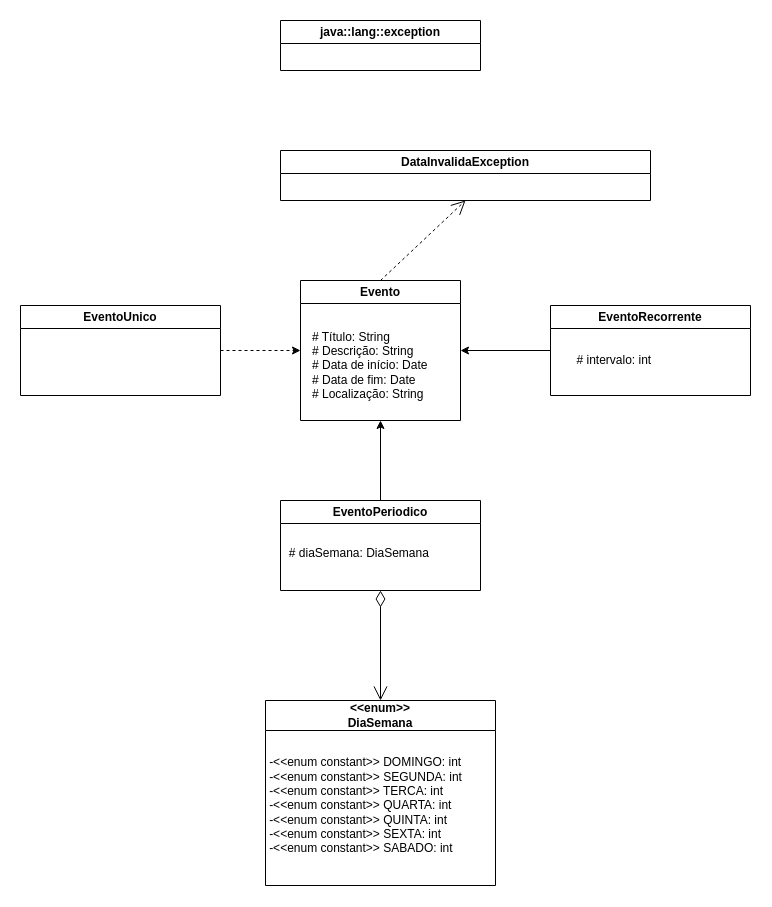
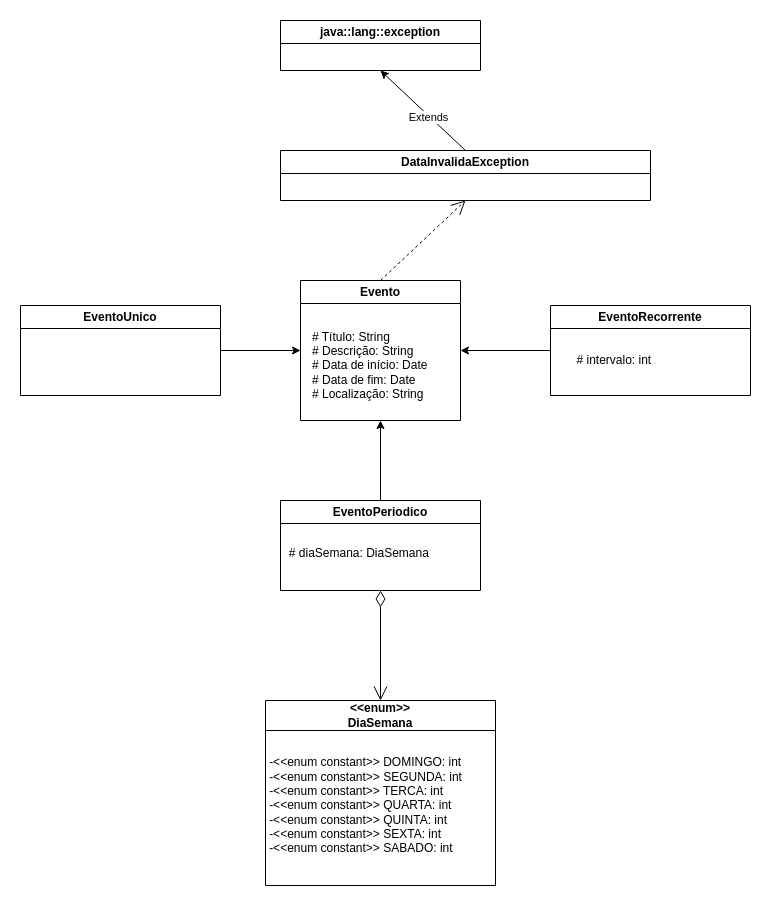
edge "DataInvalidaException" -> "java::lang::exception": added, label "Extends"
edge "EventoUnico" -> "Evento": style dashed -> solid
